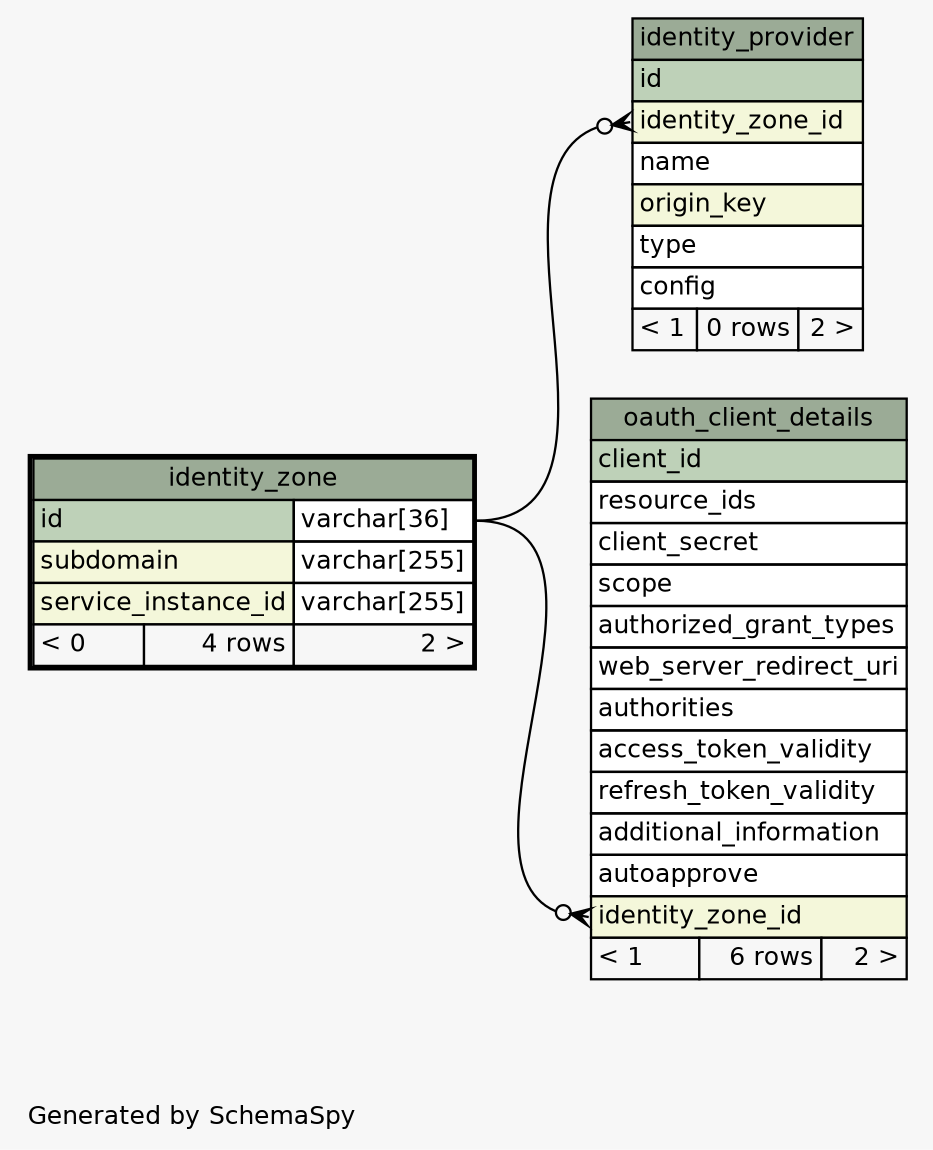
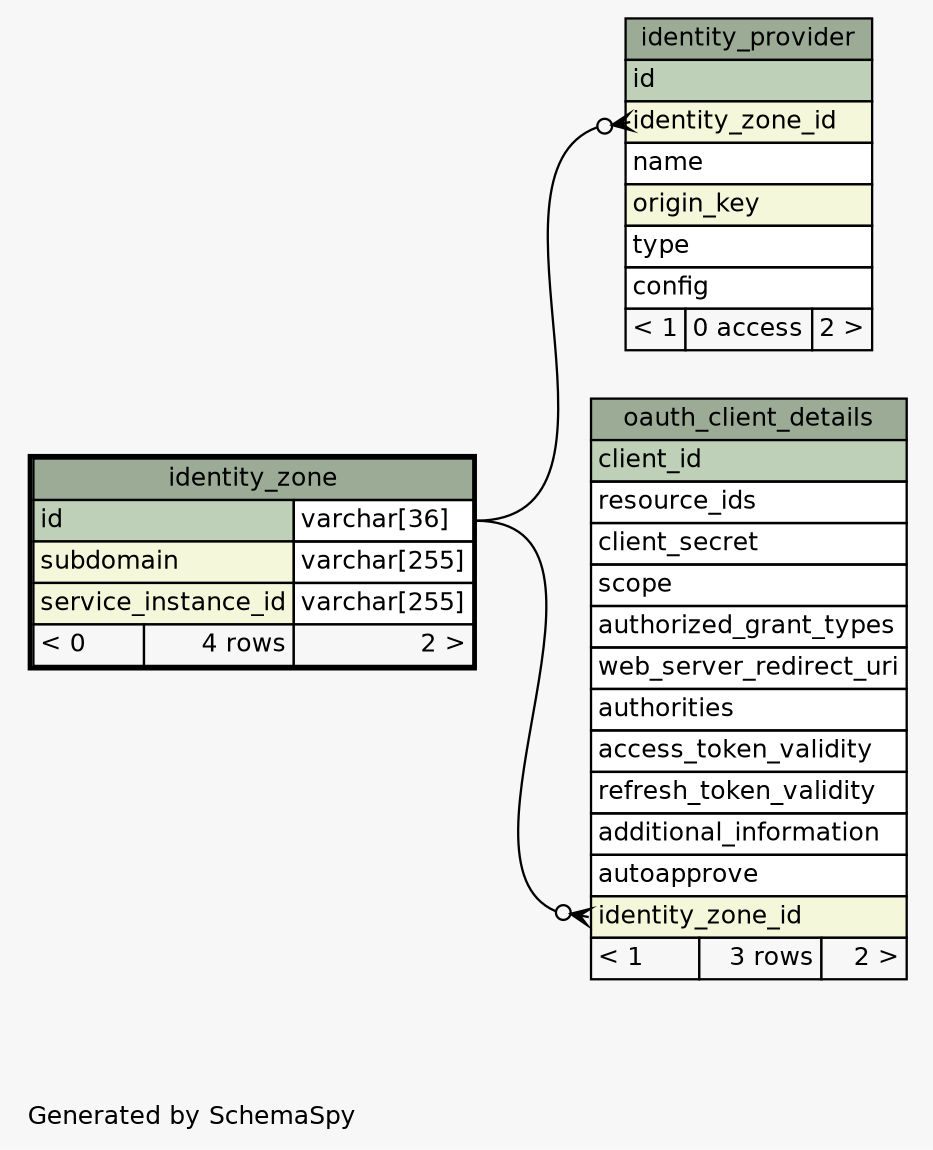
node "identity_provider": text "0 rows" -> "0 access"
node "oauth_client_details": text "6 rows" -> "3 rows"
